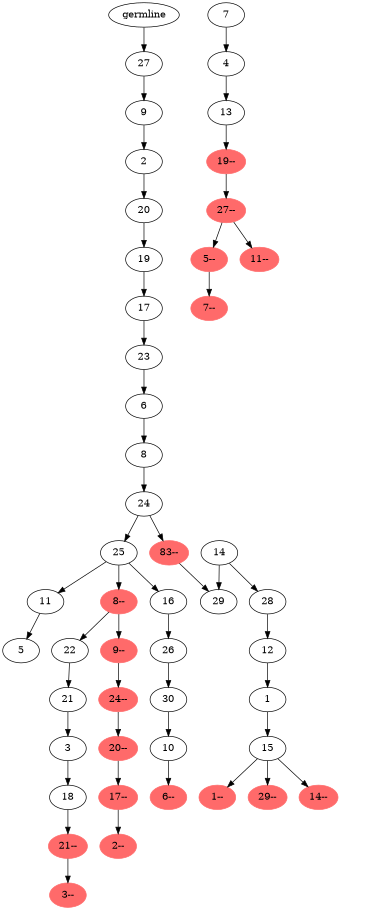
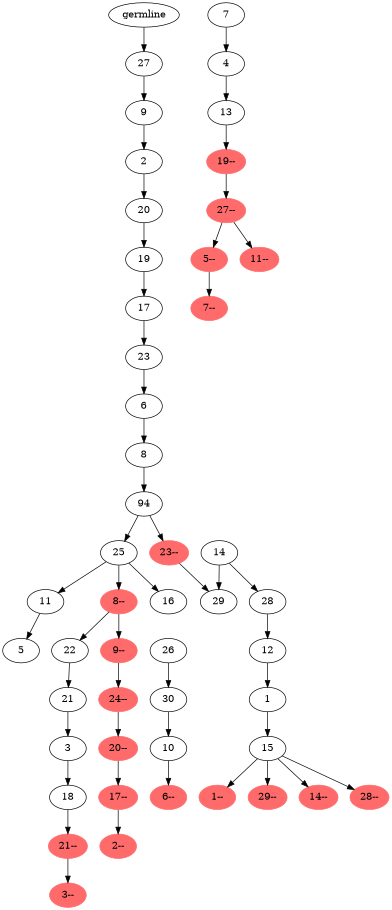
node "24": label "24" -> "94"
node "83--": label "83--" -> "23--"
edge "16" -> "26": removed
node "28--": added
